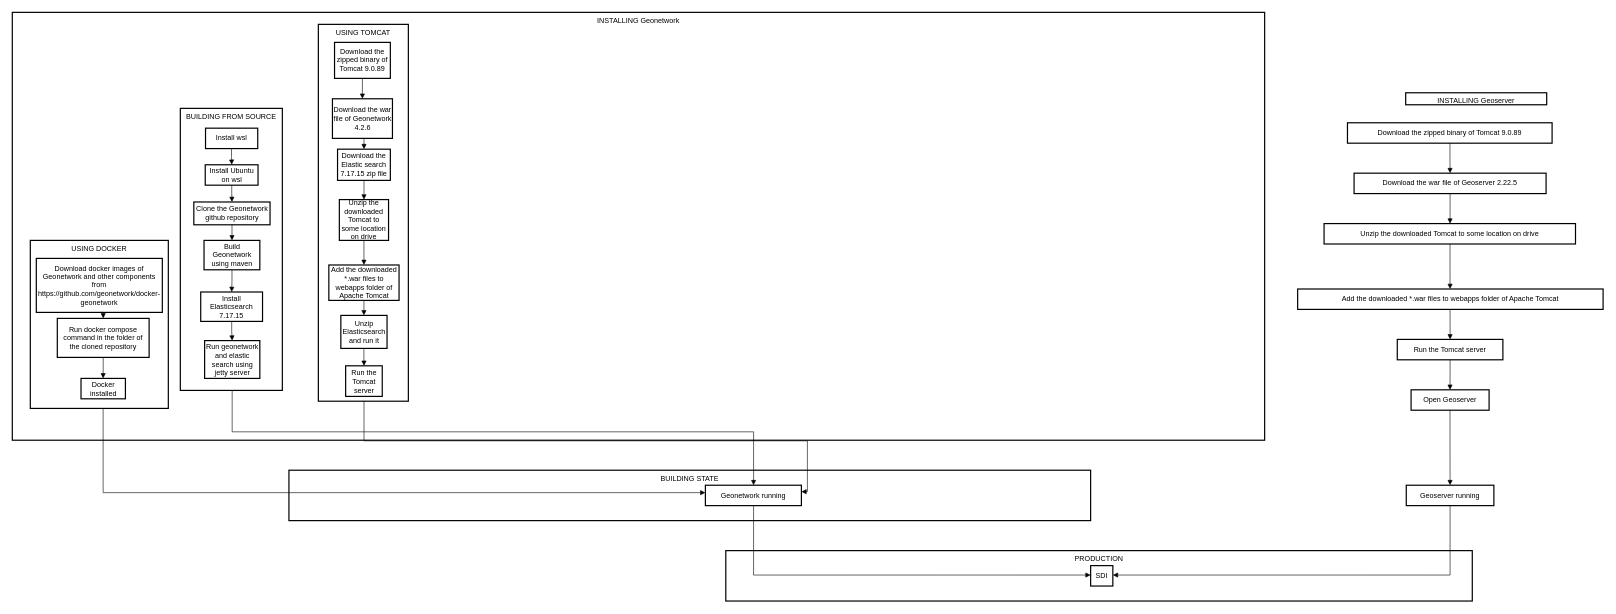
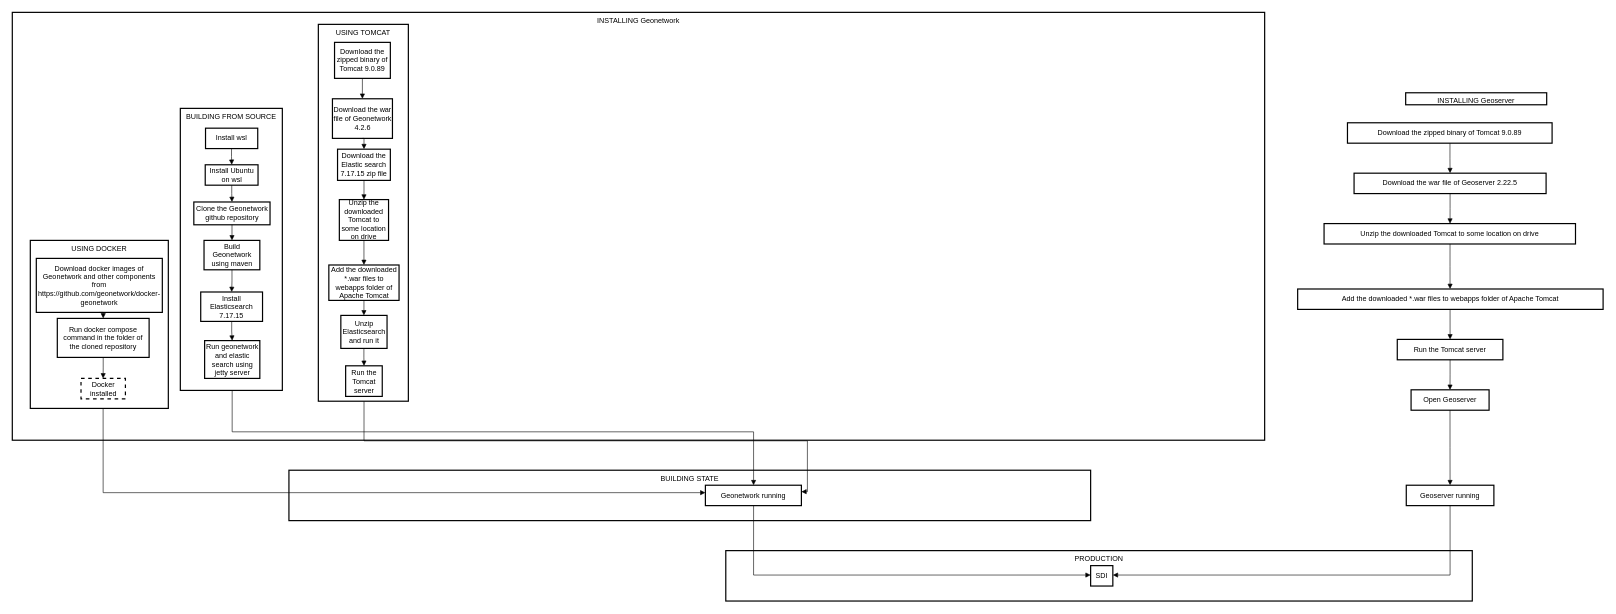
node "Docker installed": style solid -> dashed
